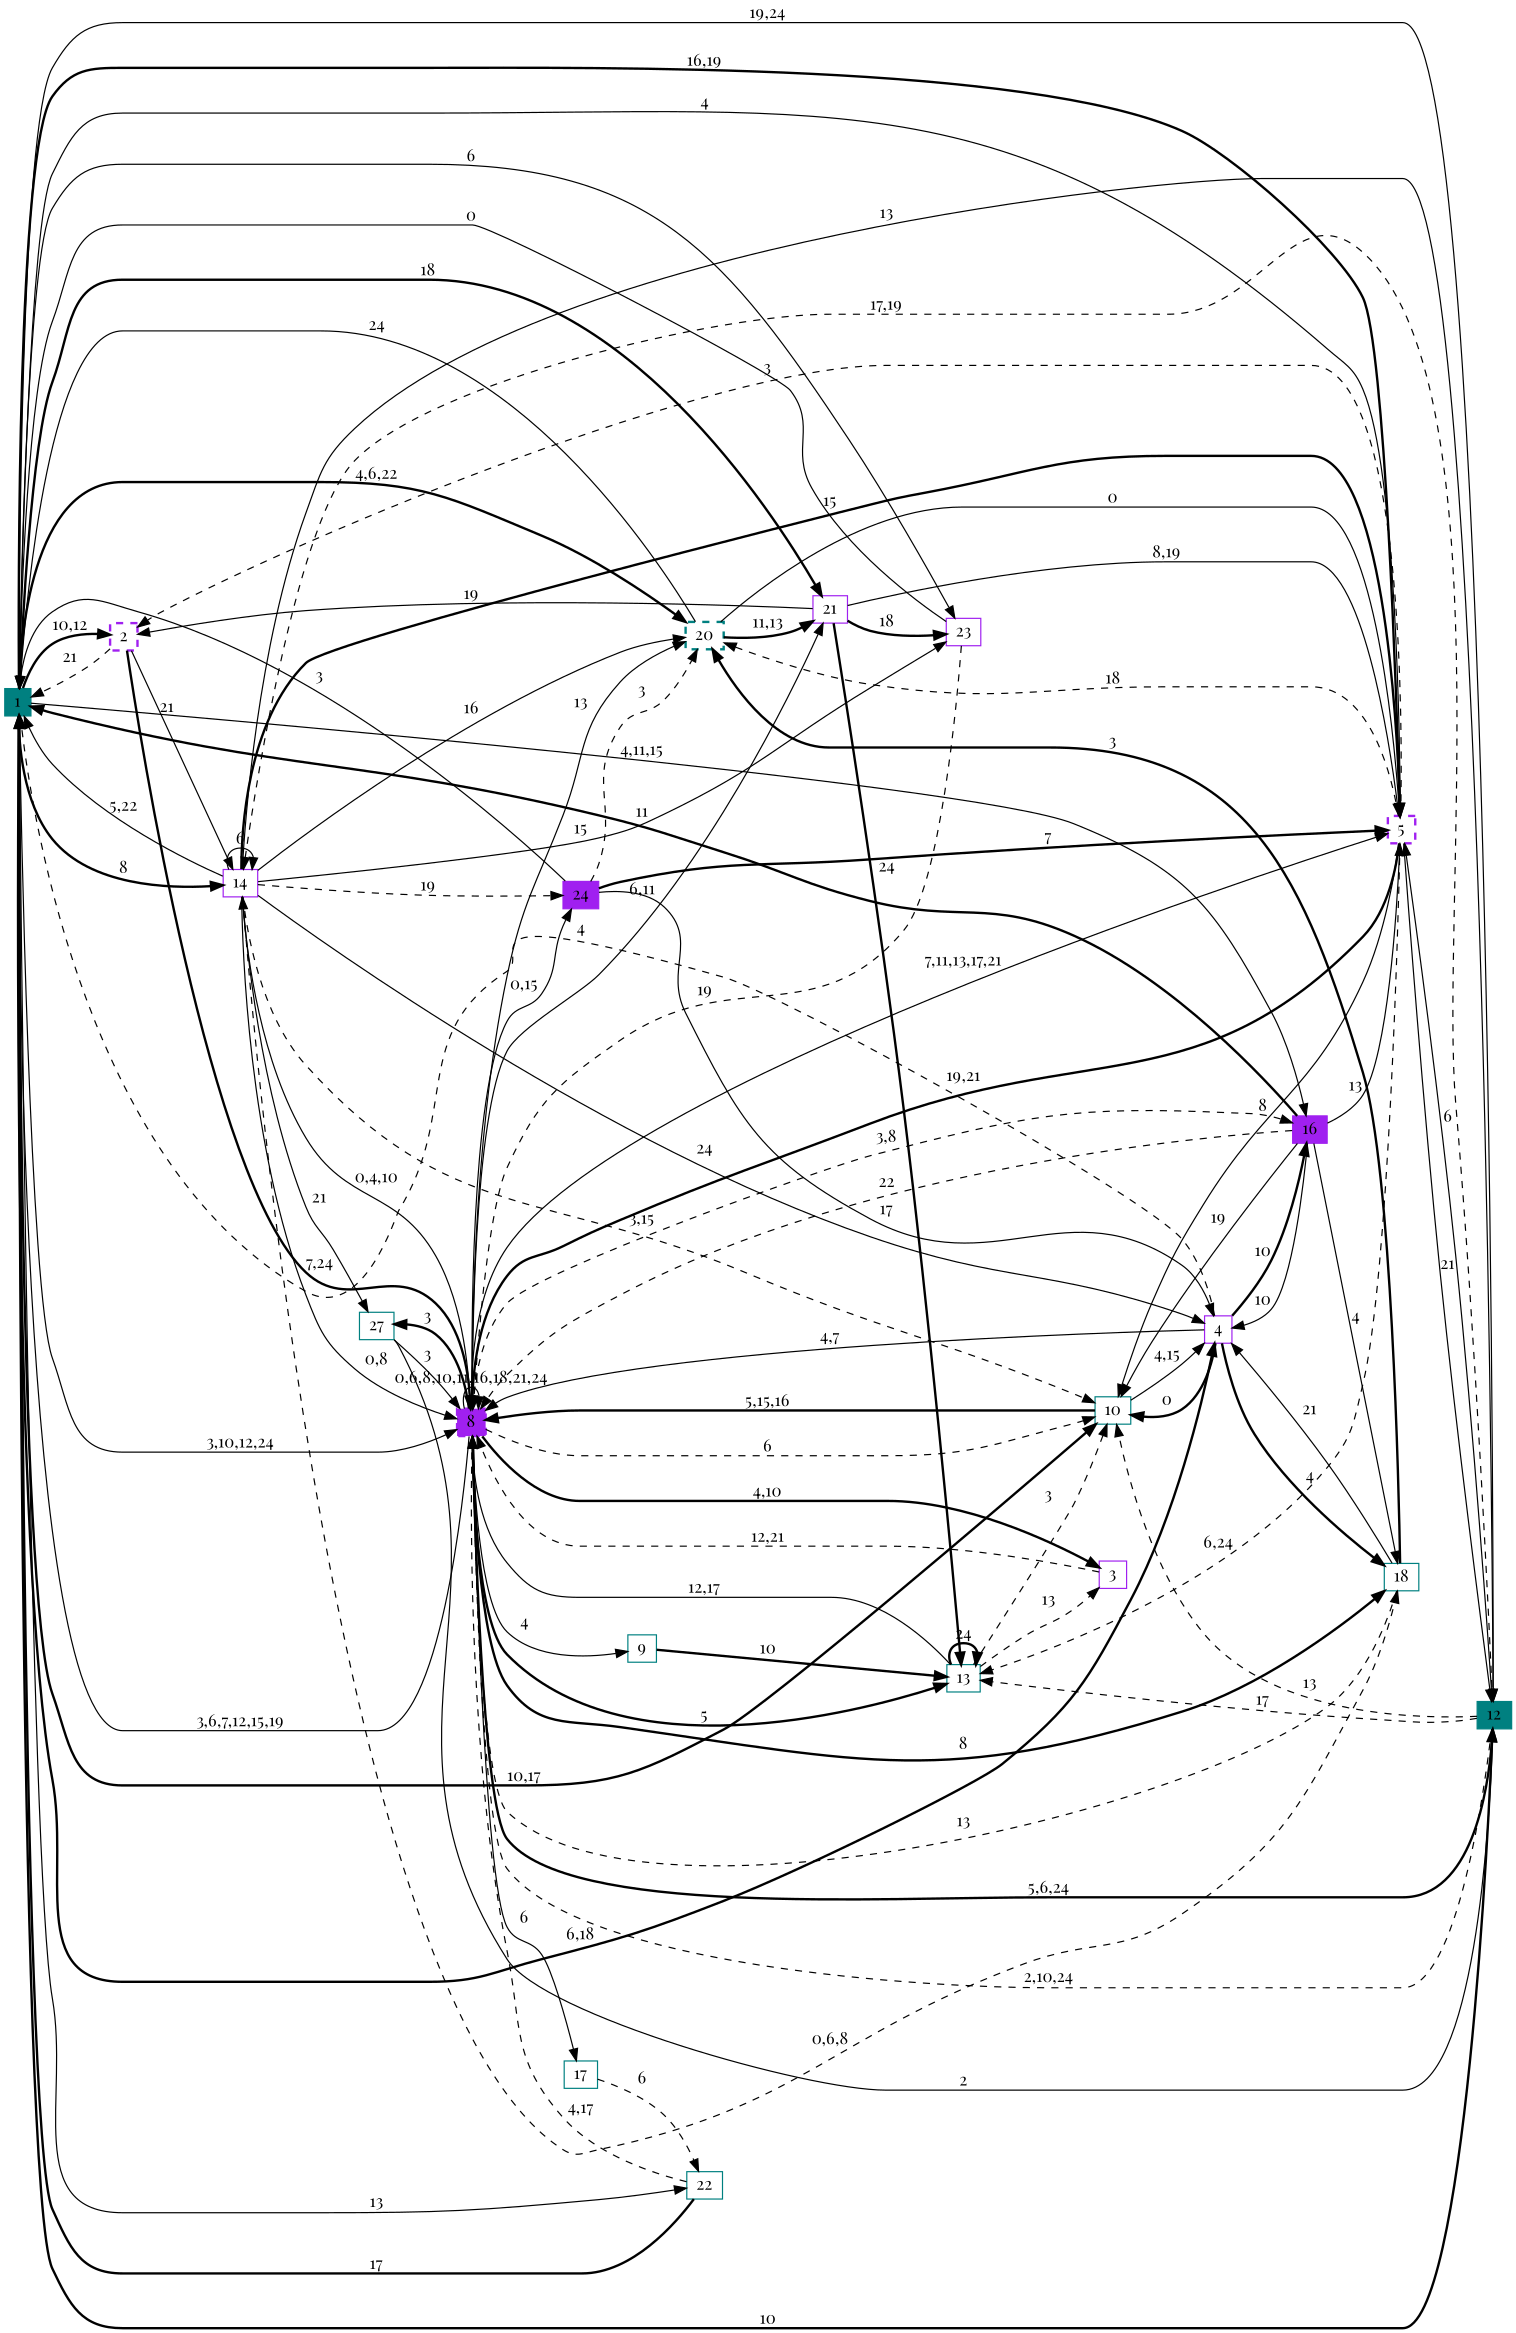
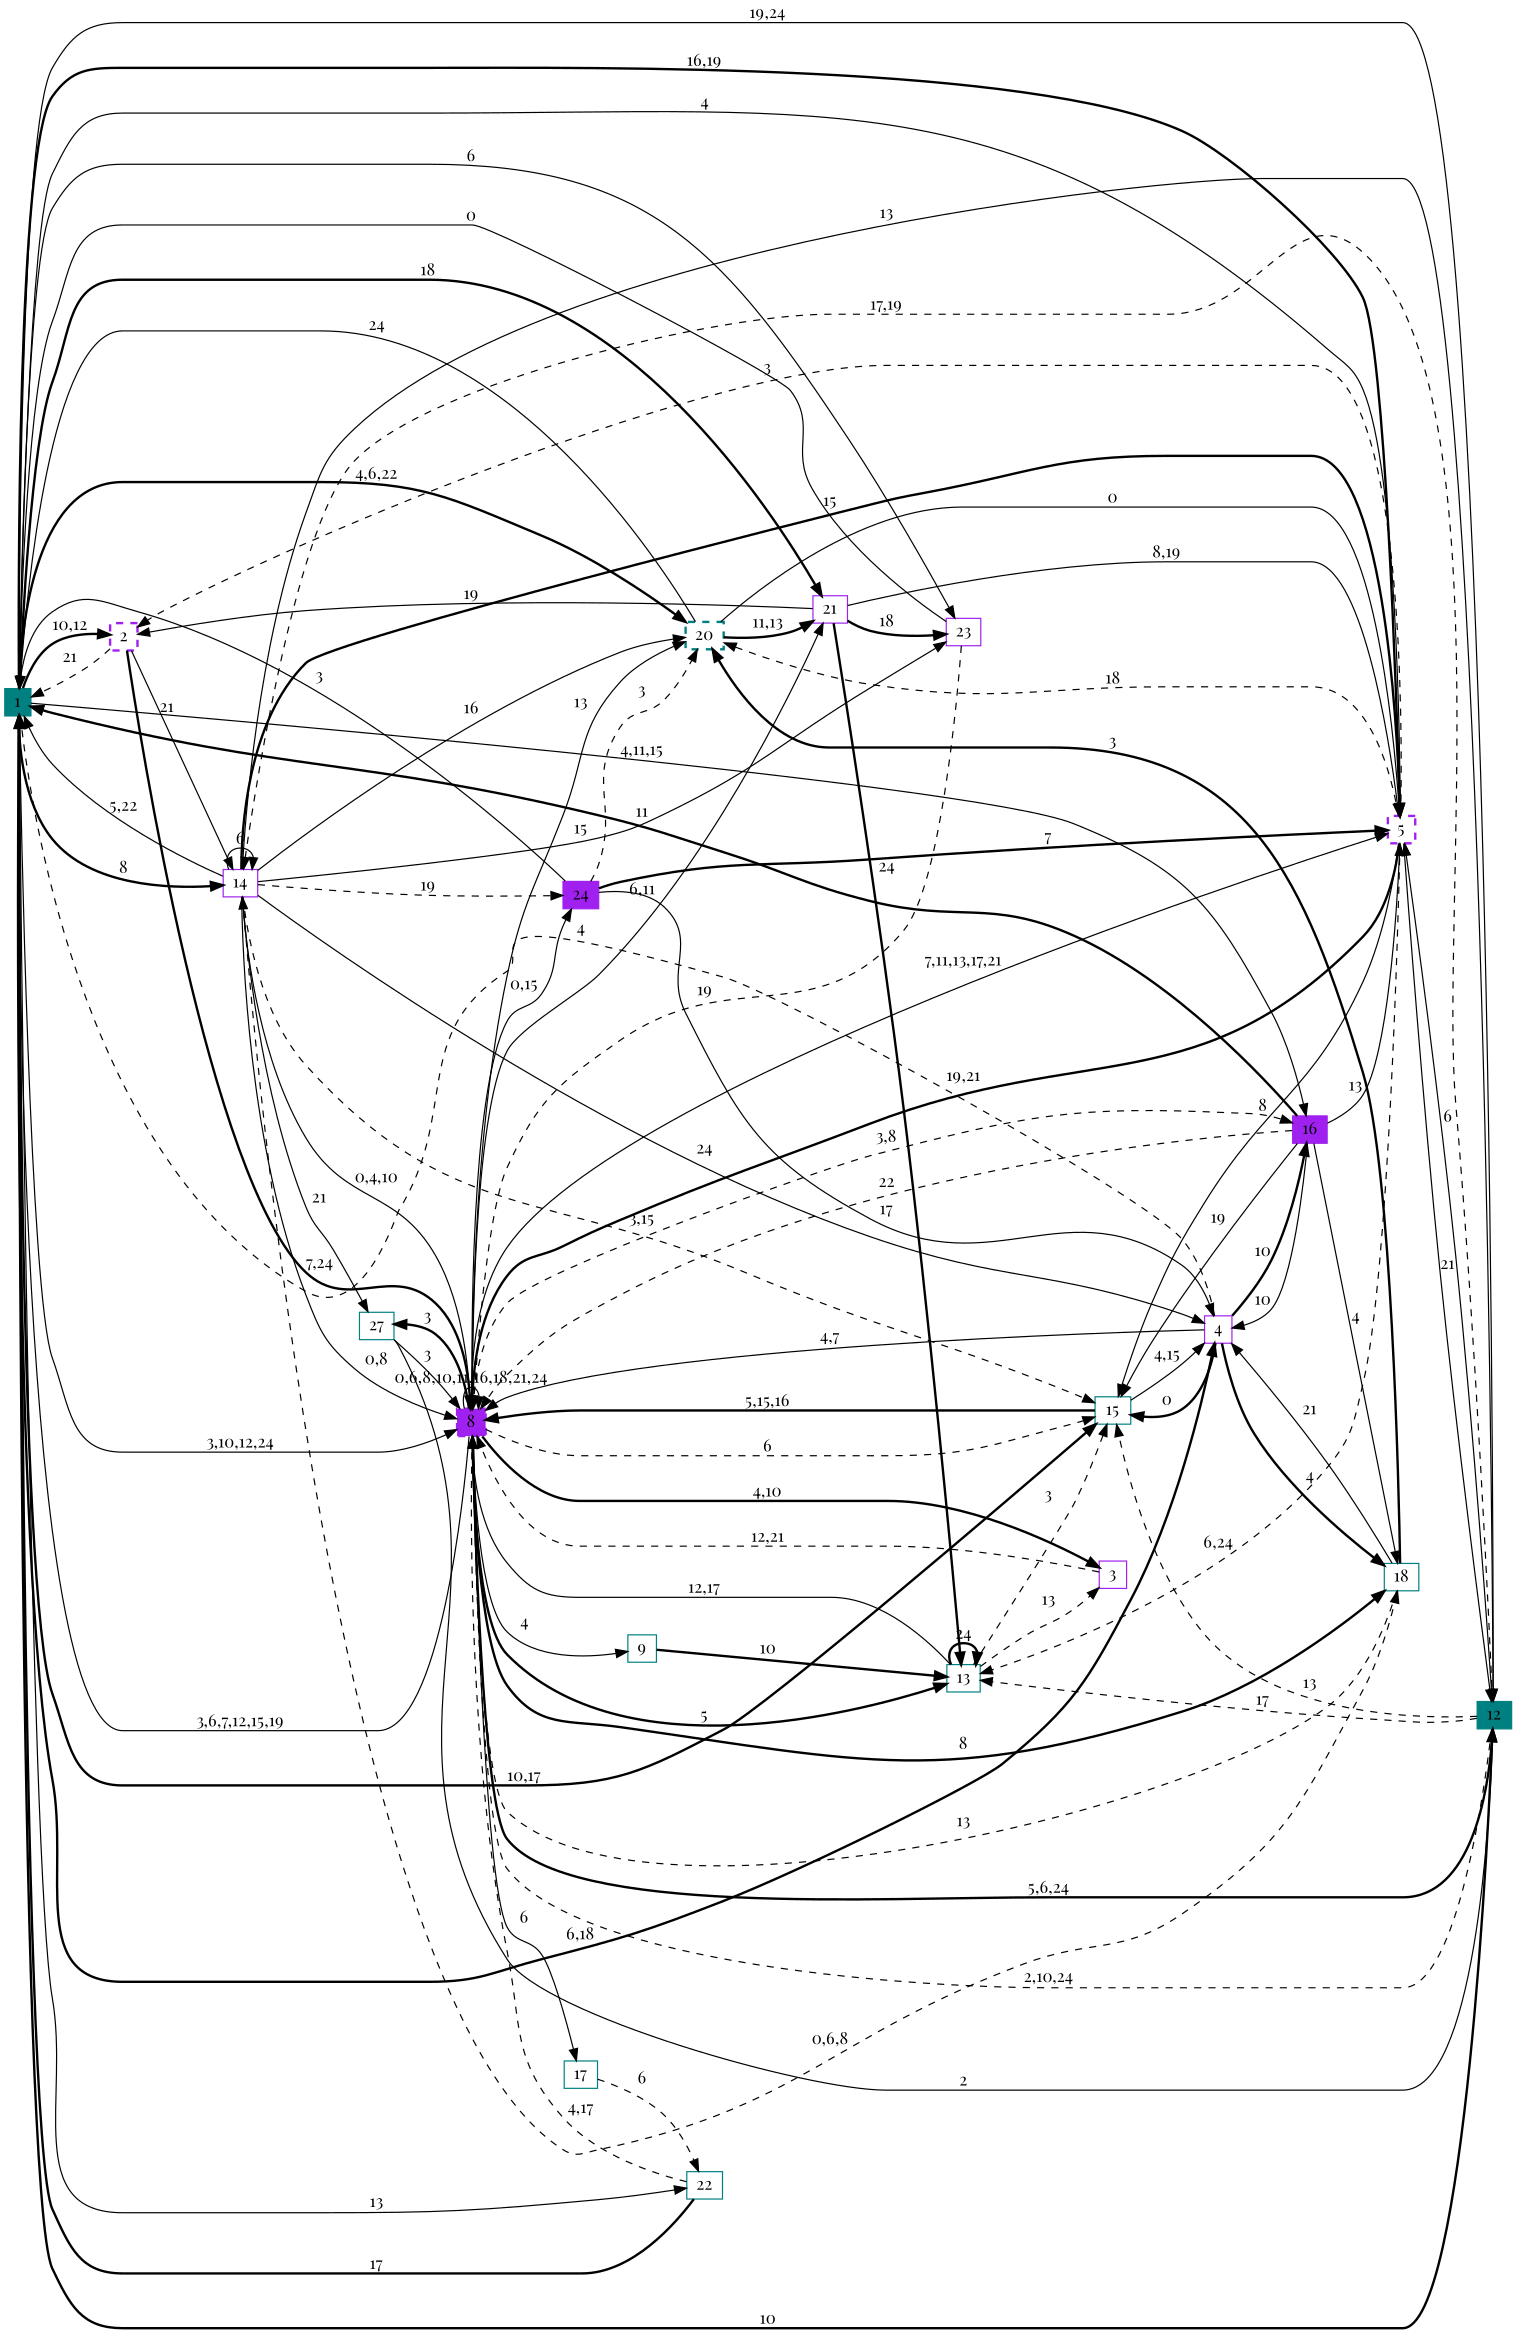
node "10": label "10" -> "15"
